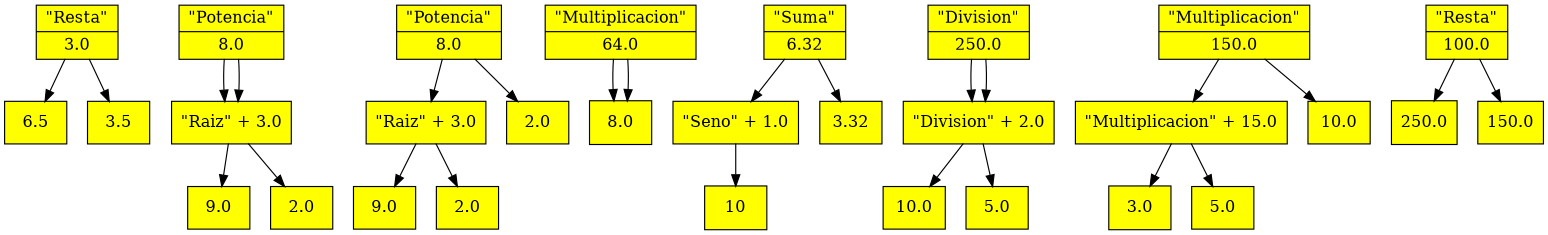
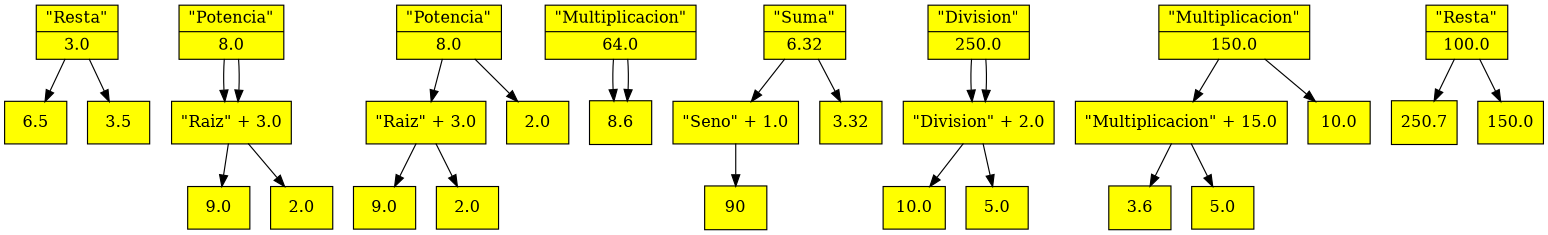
node "8.0": label "8.0" -> "8.6"
node "250.0": label "250.0" -> "250.7"
node "10": label "10" -> "90"
node "3.0": label "3.0" -> "3.6"
